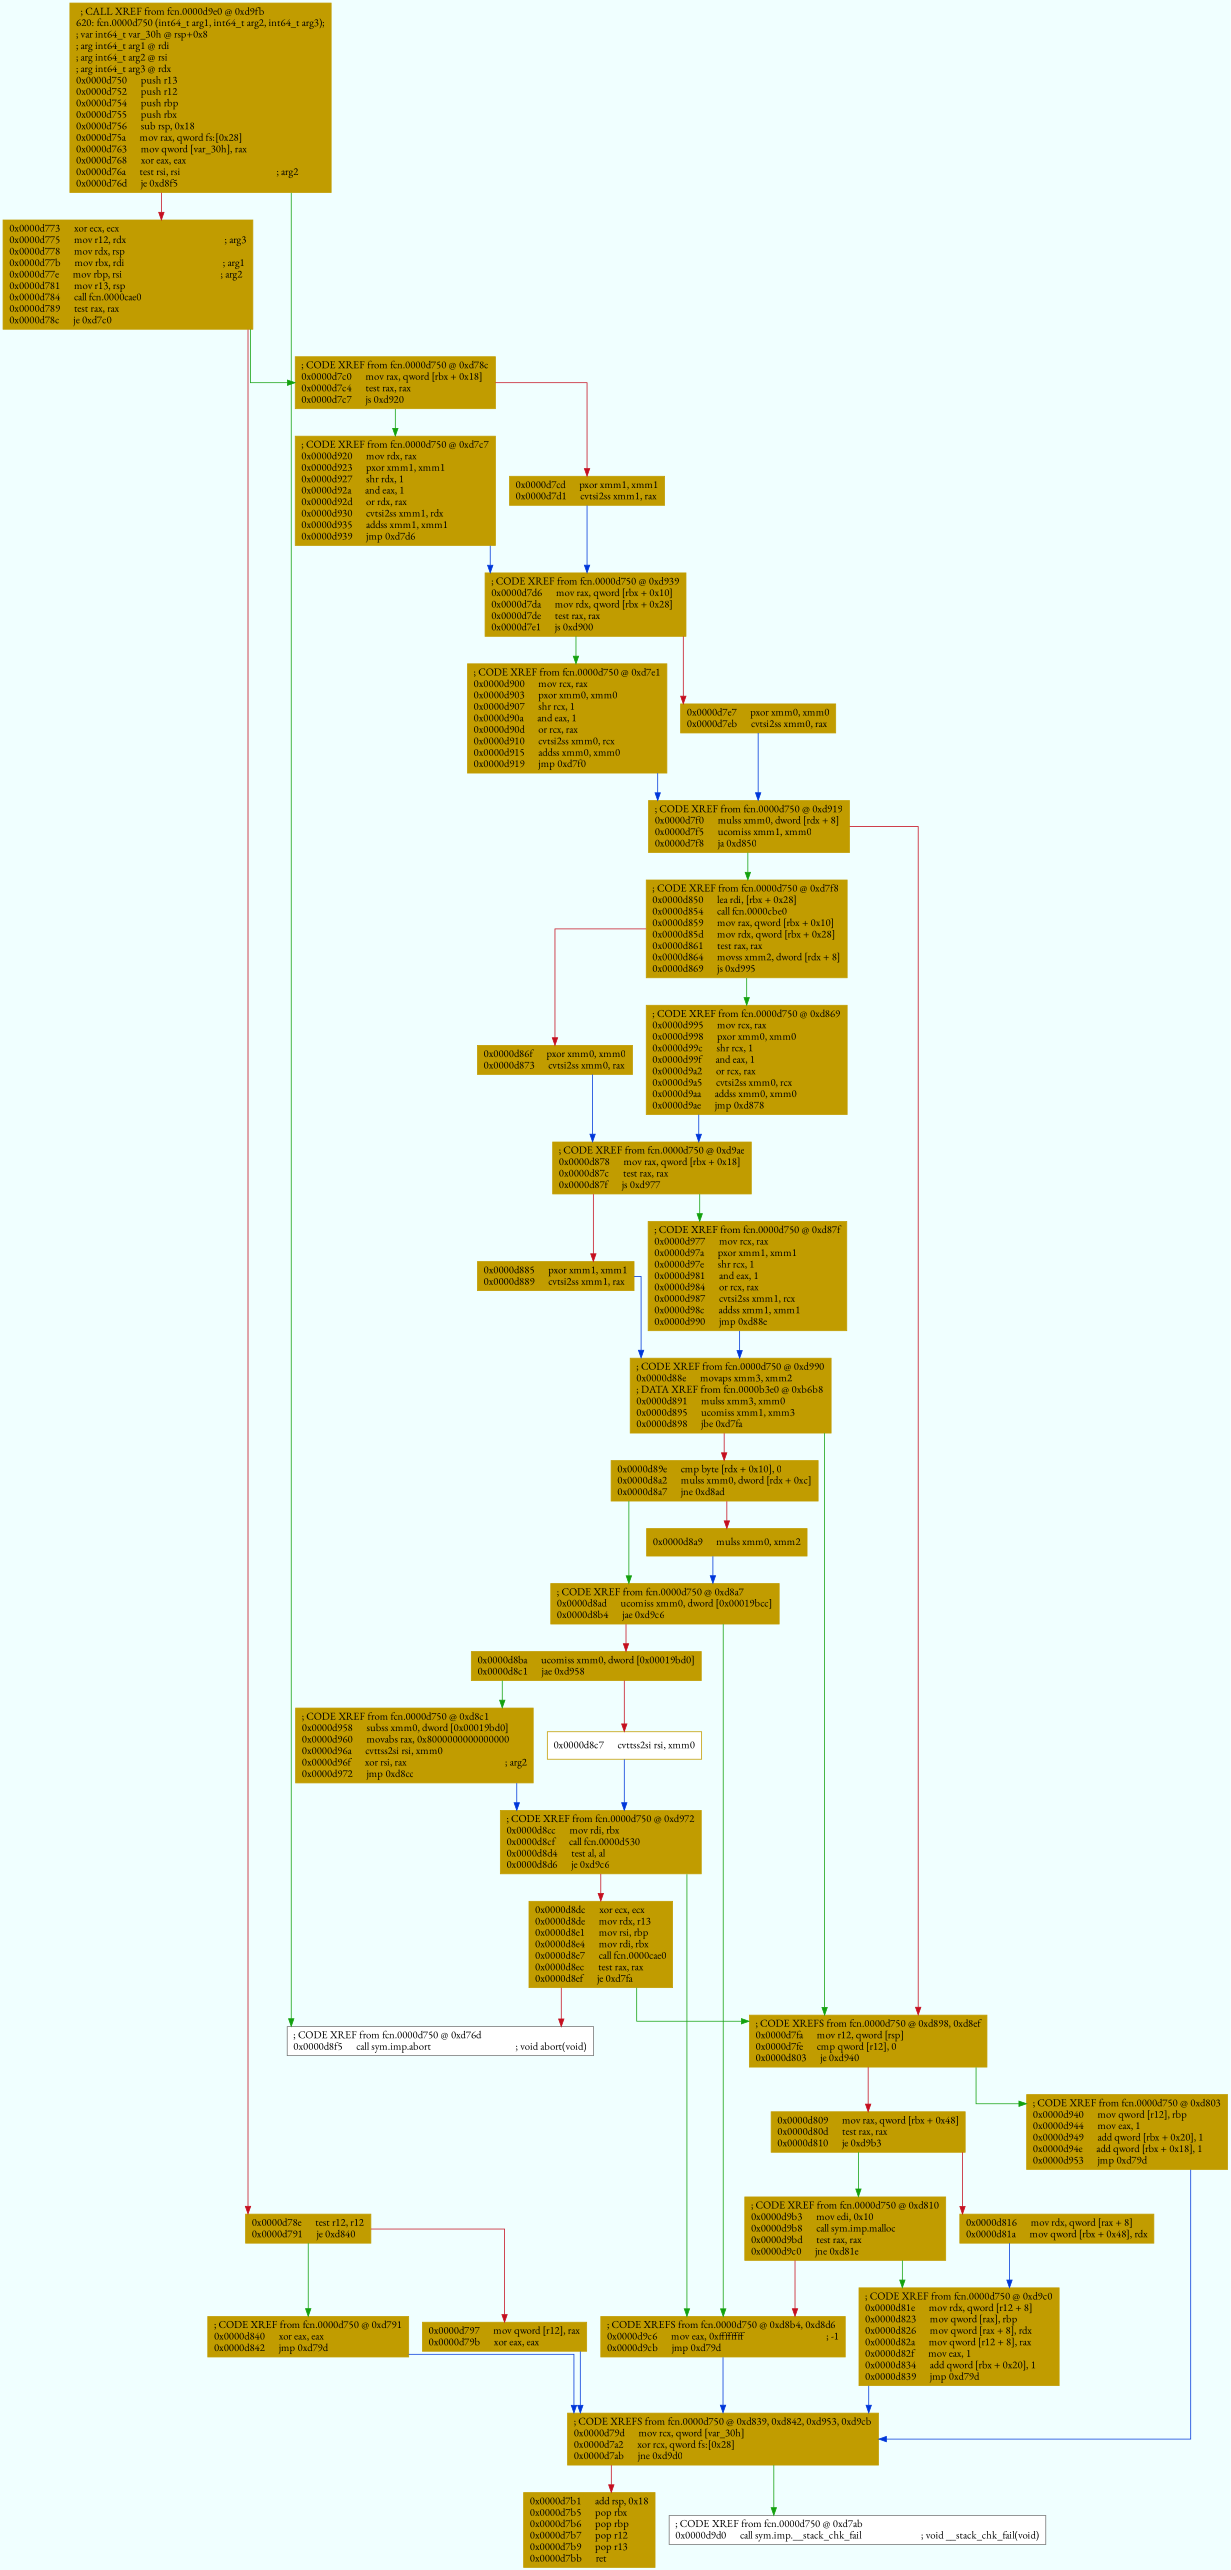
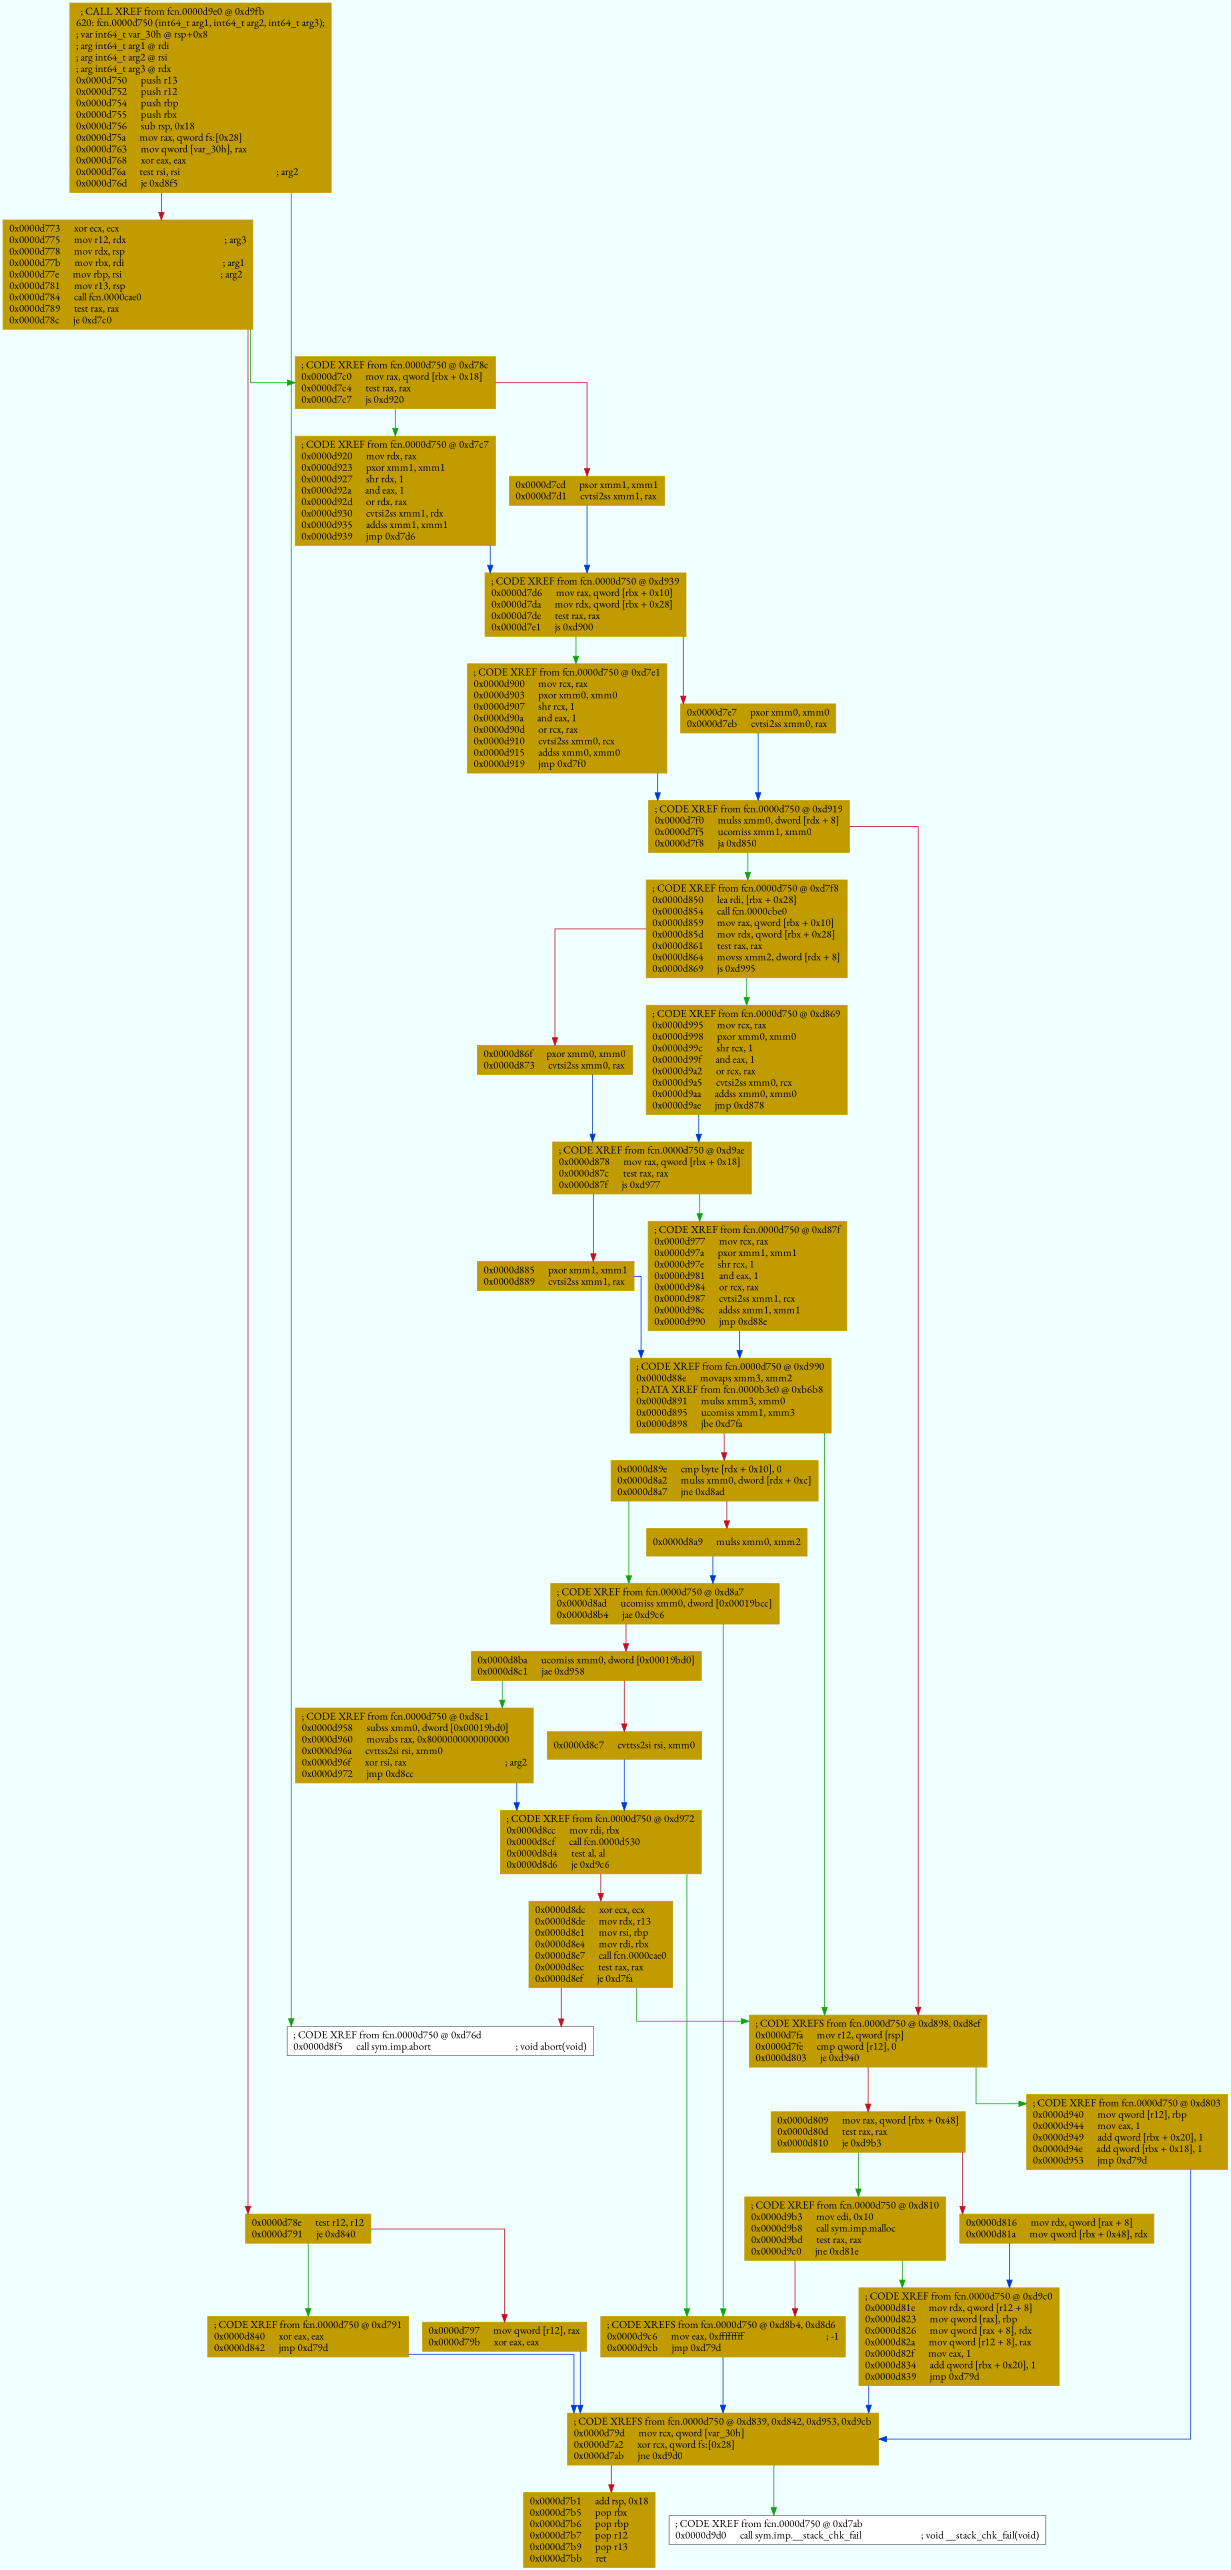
node "0x0000d8c7      cvttss2si rsi, xmm0": fillcolor white -> #c19c00
